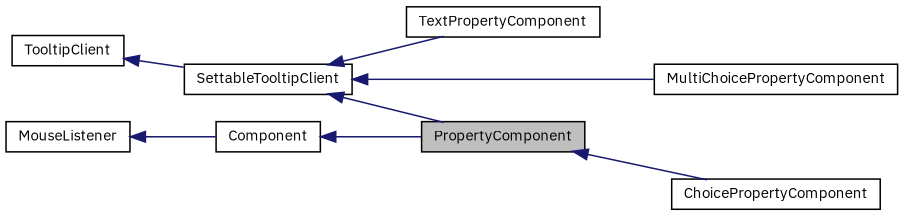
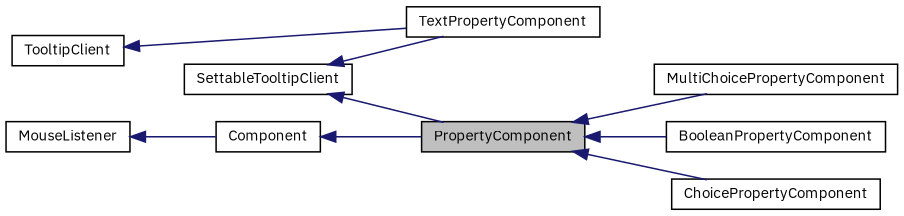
edge "SettableTooltipClient" -> "TooltipClient": now "TextPropertyComponent" -> "TooltipClient"
edge "MultiChoicePropertyComponent" -> "SettableTooltipClient": now "MultiChoicePropertyComponent" -> "PropertyComponent"
node "BooleanPropertyComponent": added
